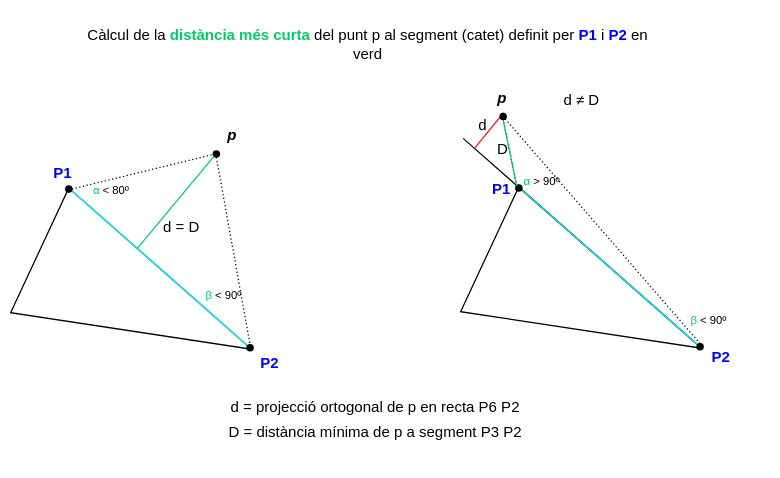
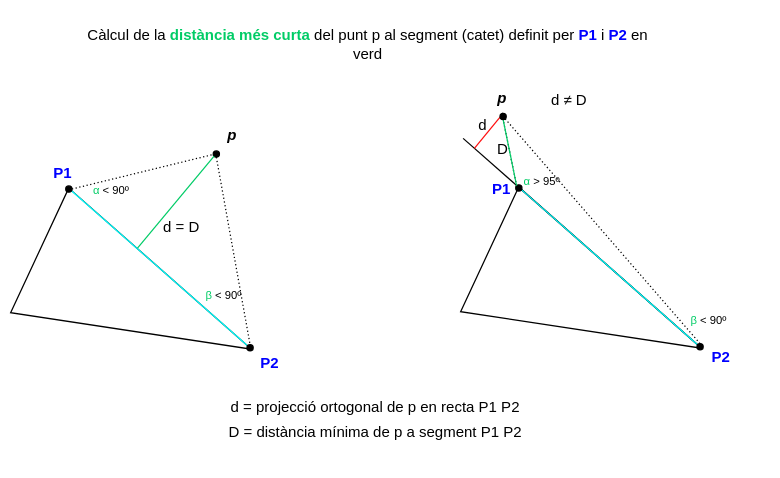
node "d ≠ D": moved (582, 101) -> (569, 101)
node "α > 90º": label "α > 90º" -> "α > 95º"
node "α < 80º": label "α < 80º" -> "α < 90º"
node "d = projecció ortogonal de p en recta P6 P2": label "d = projecció ortogonal de p en recta P6 P2" -> "d = projecció ortogonal de p en recta P1 P2"
node "D = distància mínima de p a segment P3 P2": label "D = distància mínima de p a segment P3 P2" -> "D = distància mínima de p a segment P1 P2"
